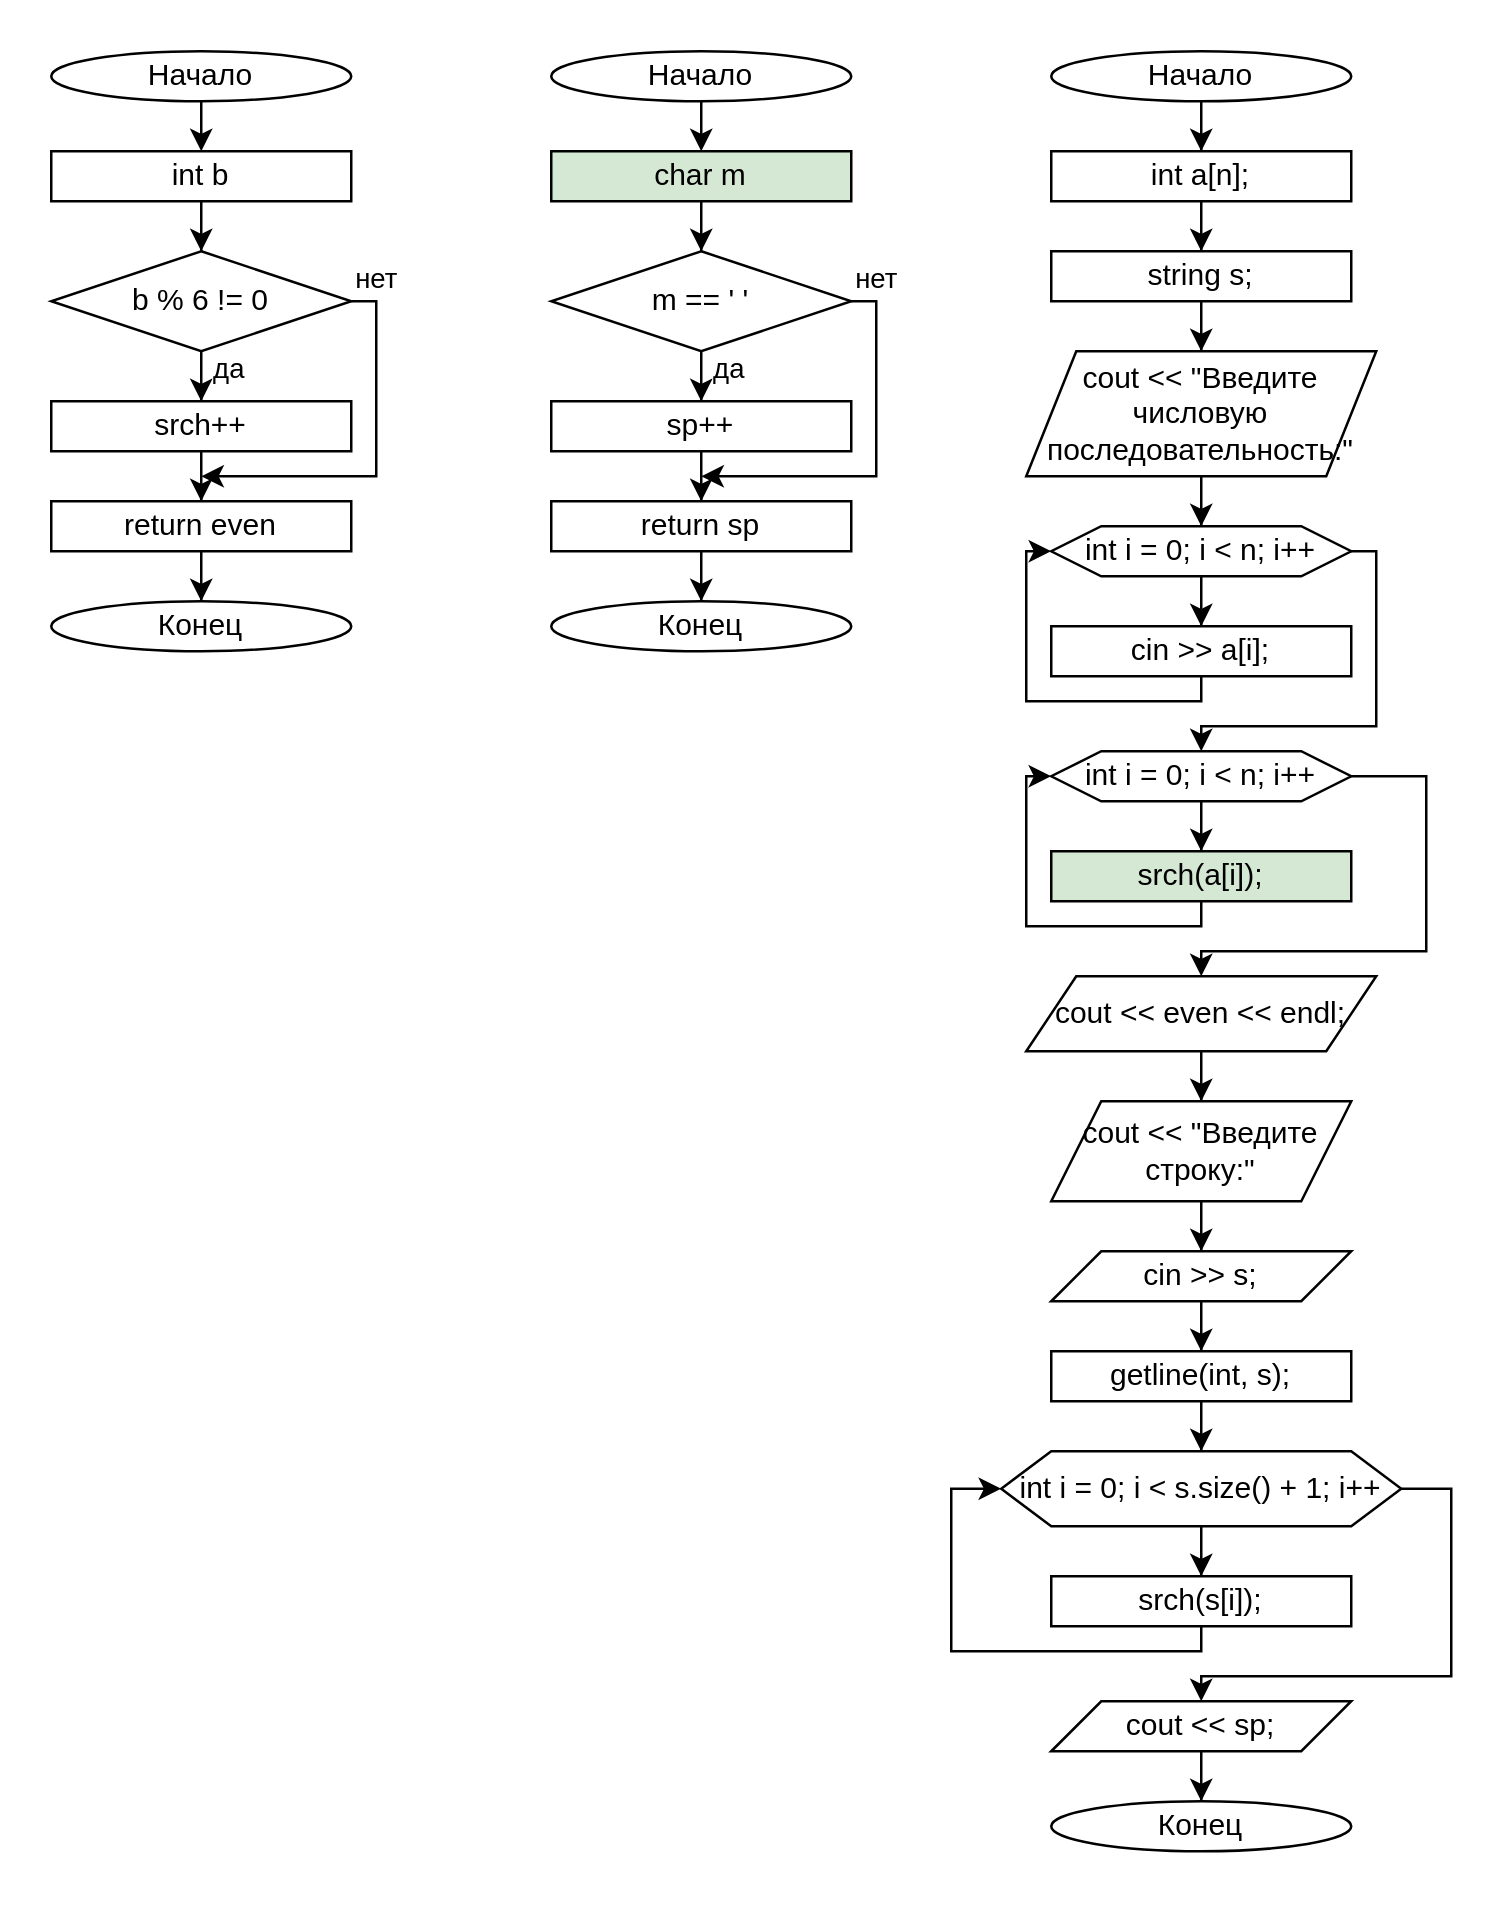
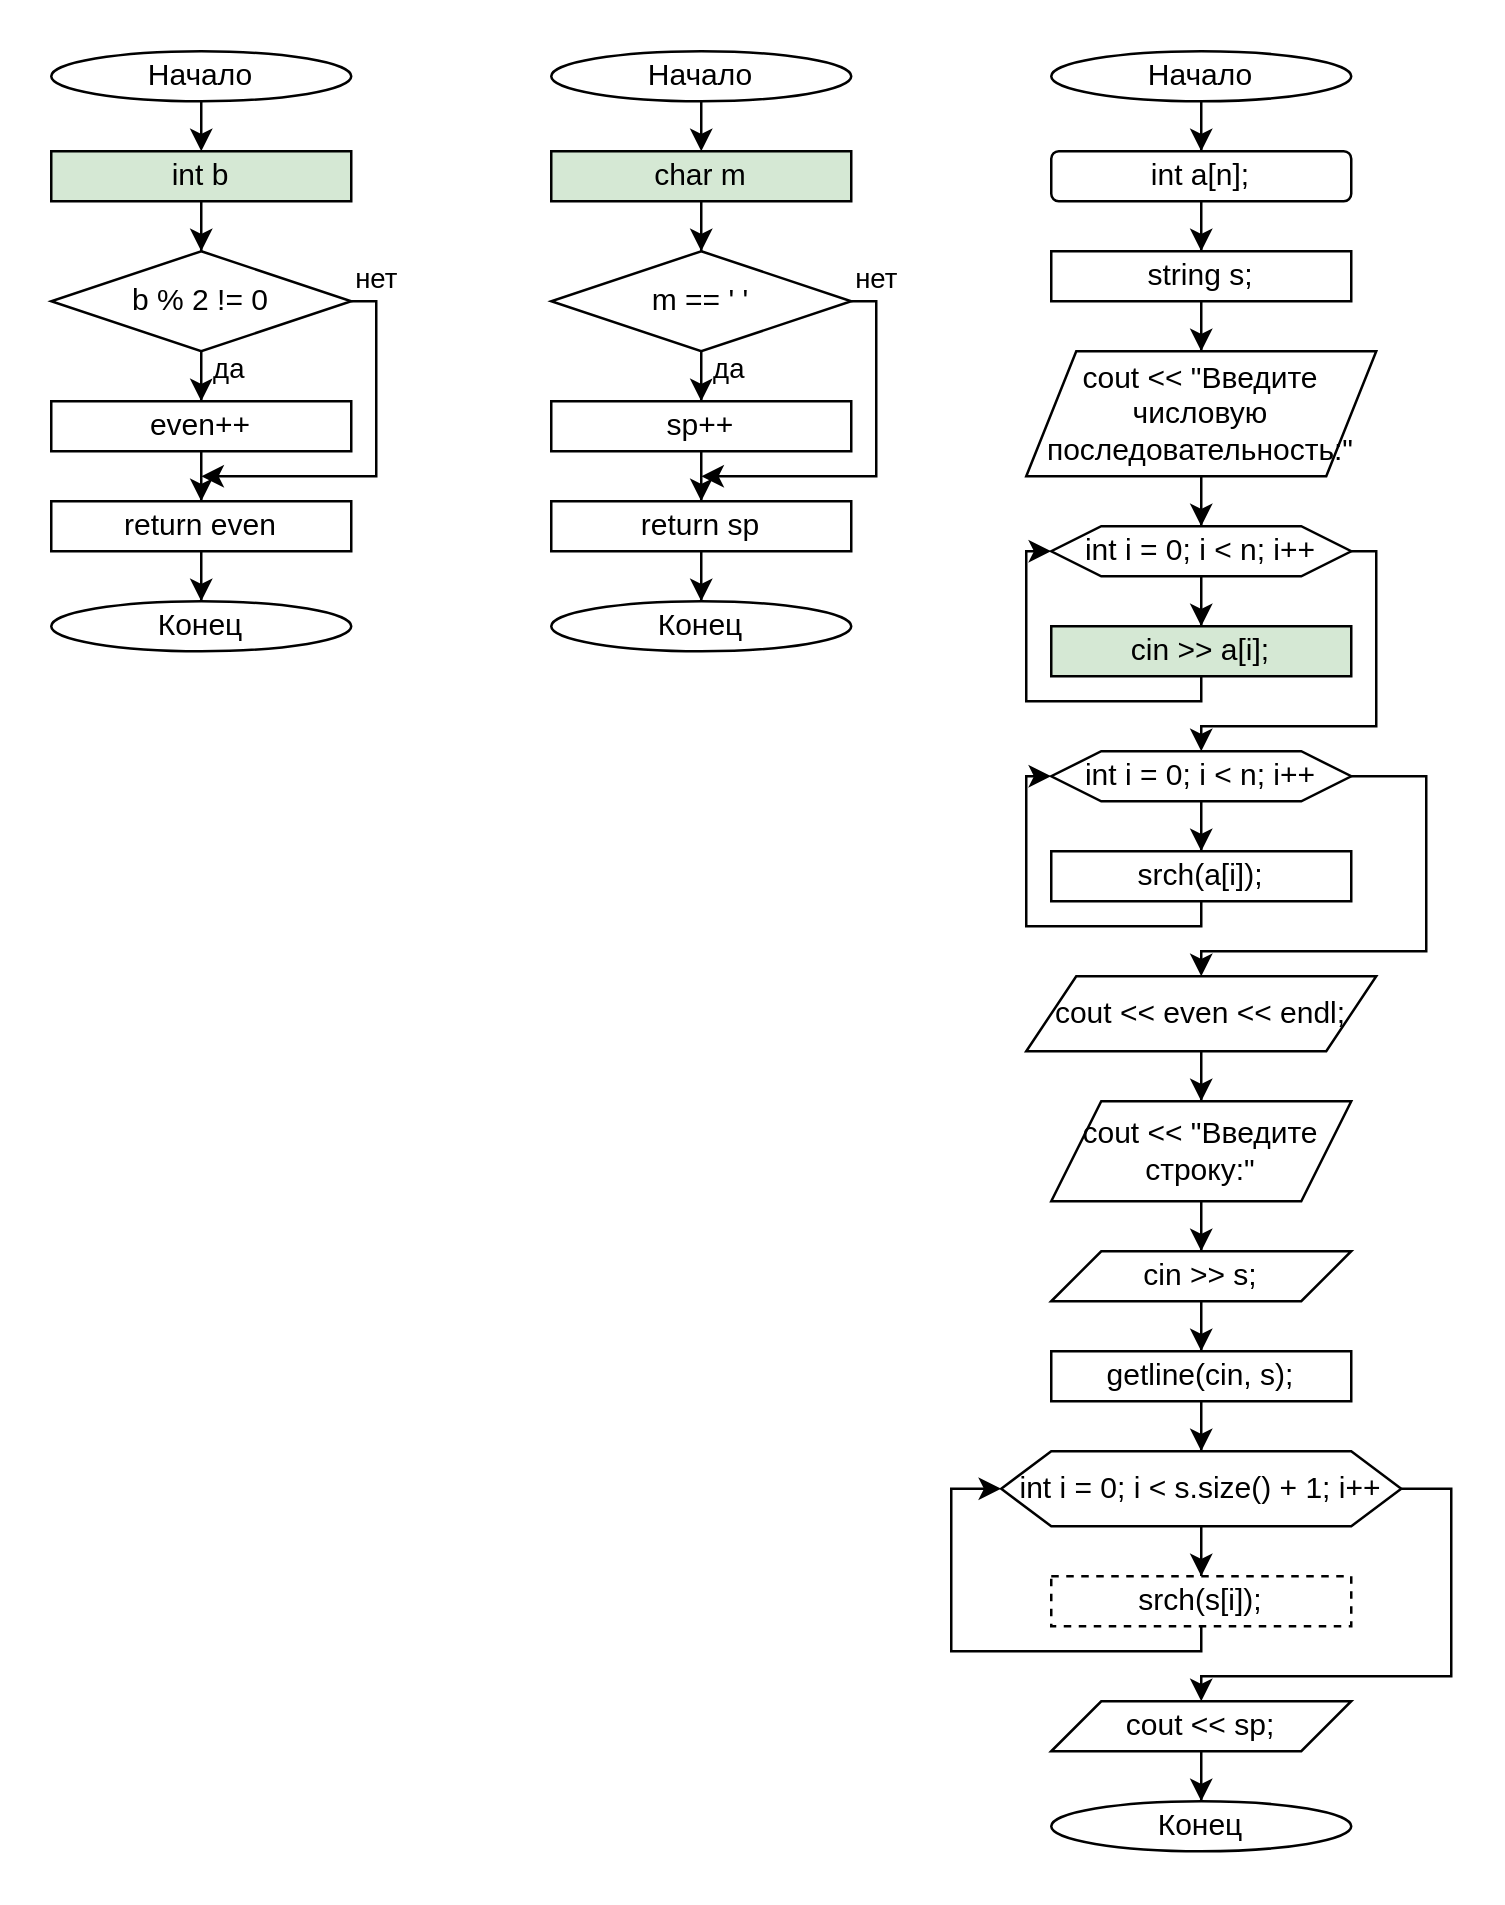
node "int b": fillcolor #ffffff -> #d5e8d4
node "int a[n];": shape rectangle -> rounded rectangle
node "b % 6 != 0": label "b % 6 != 0" -> "b % 2 != 0"
node "srch++": label "srch++" -> "even++"
node "cin >> a[i];": fillcolor #ffffff -> #d5e8d4
node "srch(a[i]);": fillcolor #d5e8d4 -> #ffffff
node "getline(int, s);": label "getline(int, s);" -> "getline(cin, s);"
node "srch(s[i]);": style solid -> dashed
